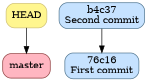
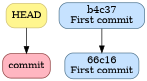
node "b4c37 Second commit": label "b4c37 Second commit" -> "b4c37 First commit"
node "master": label "master" -> "commit"
node "76c16 First commit": label "76c16 First commit" -> "66c16 First commit"
